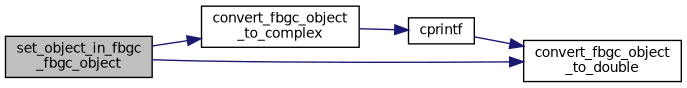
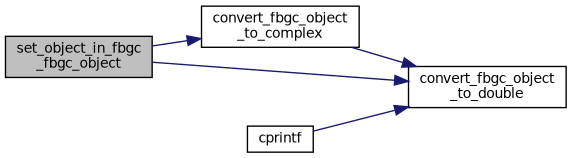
edge "convert_fbgc_object _to_complex" -> "cprintf": now "convert_fbgc_object _to_complex" -> "convert_fbgc_object _to_double"
